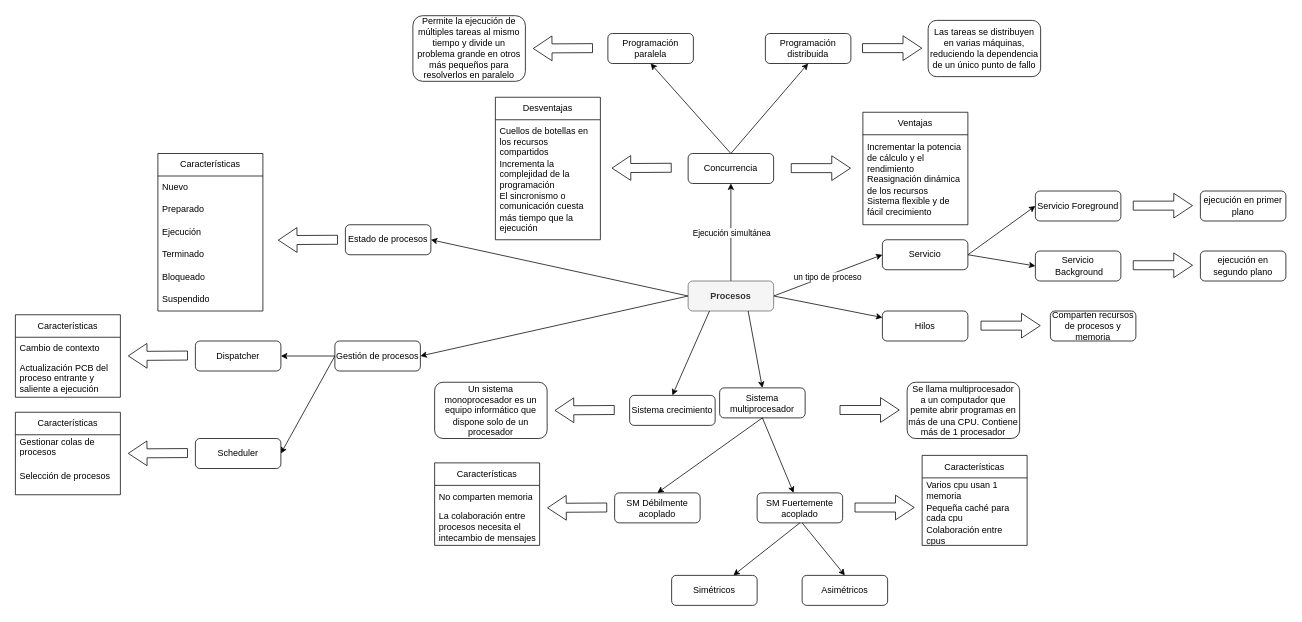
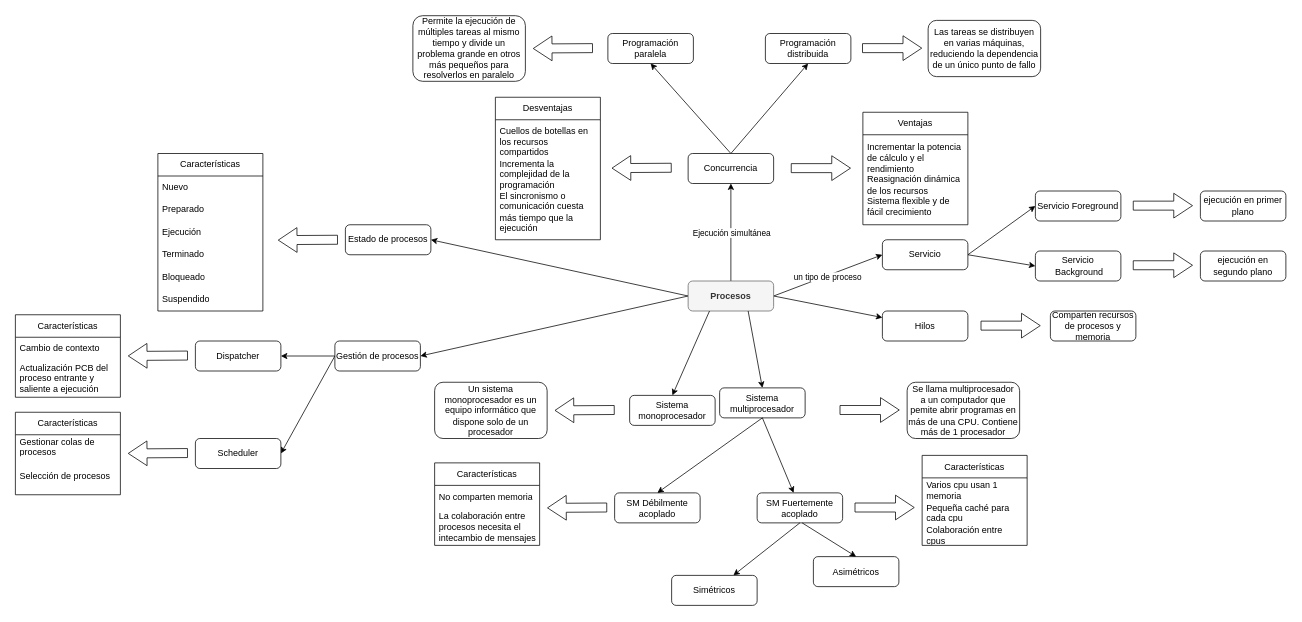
node "Sistema crecimiento": label "Sistema crecimiento" -> "Sistema monoprocesador"
node "Asimétricos": moved (845, 590) -> (856, 572)
